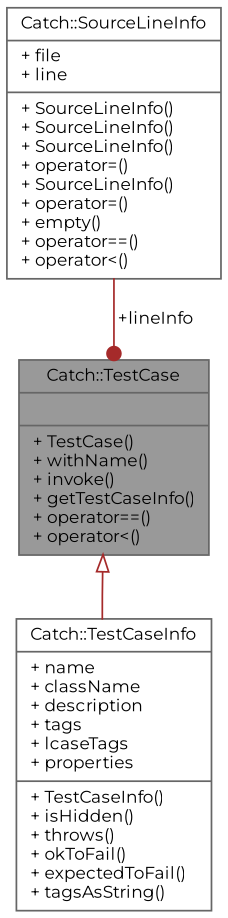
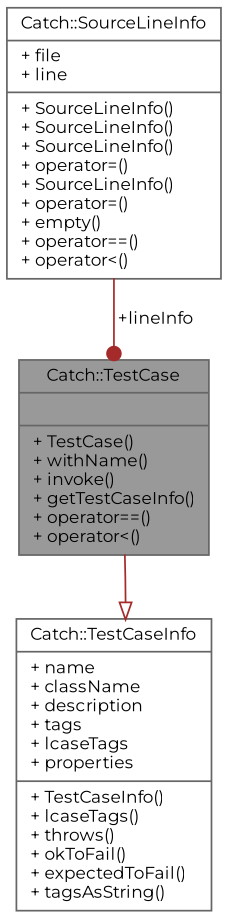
edge "Catch::TestCaseInfo" -> "Catch::TestCase": reversed
node "Catch::TestCaseInfo": text "+ isHidden()" -> "+ lcaseTags()"
